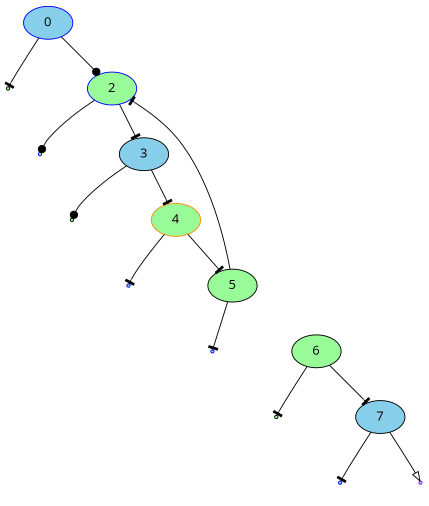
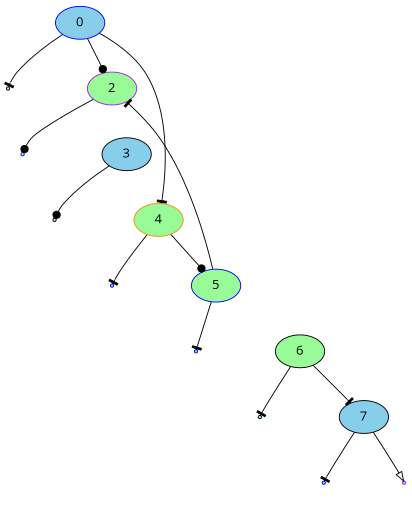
node "2": color blue -> purple
edge "2" -> "3": removed
edge "3" -> "4": now "0" -> "4"
edge "4" -> "5": arrowhead tee -> dot
node "5": color black -> blue
